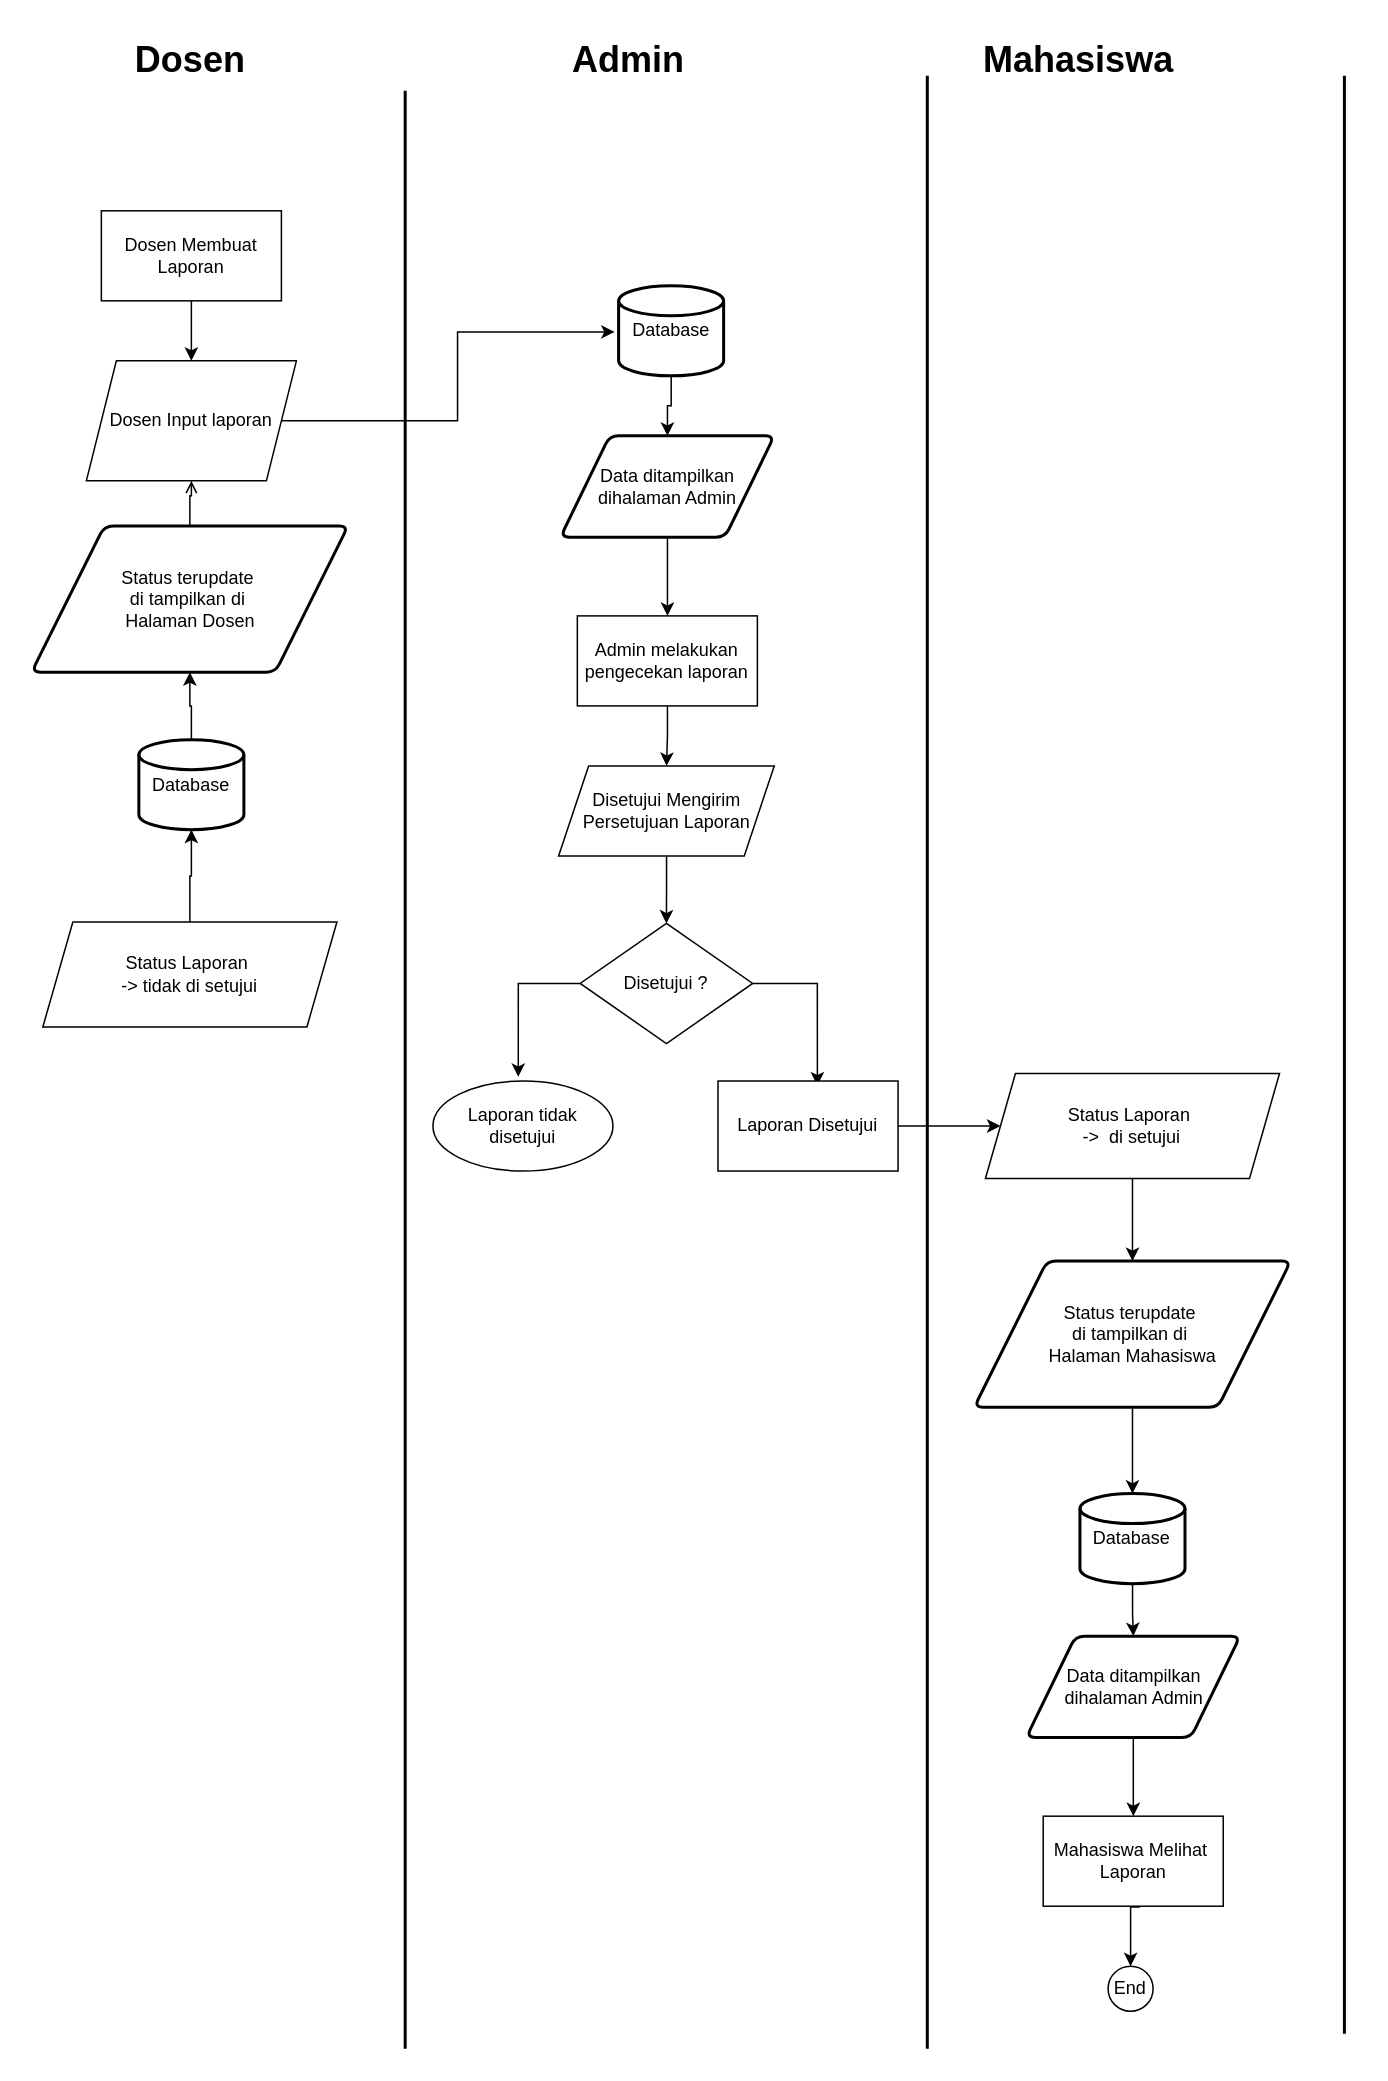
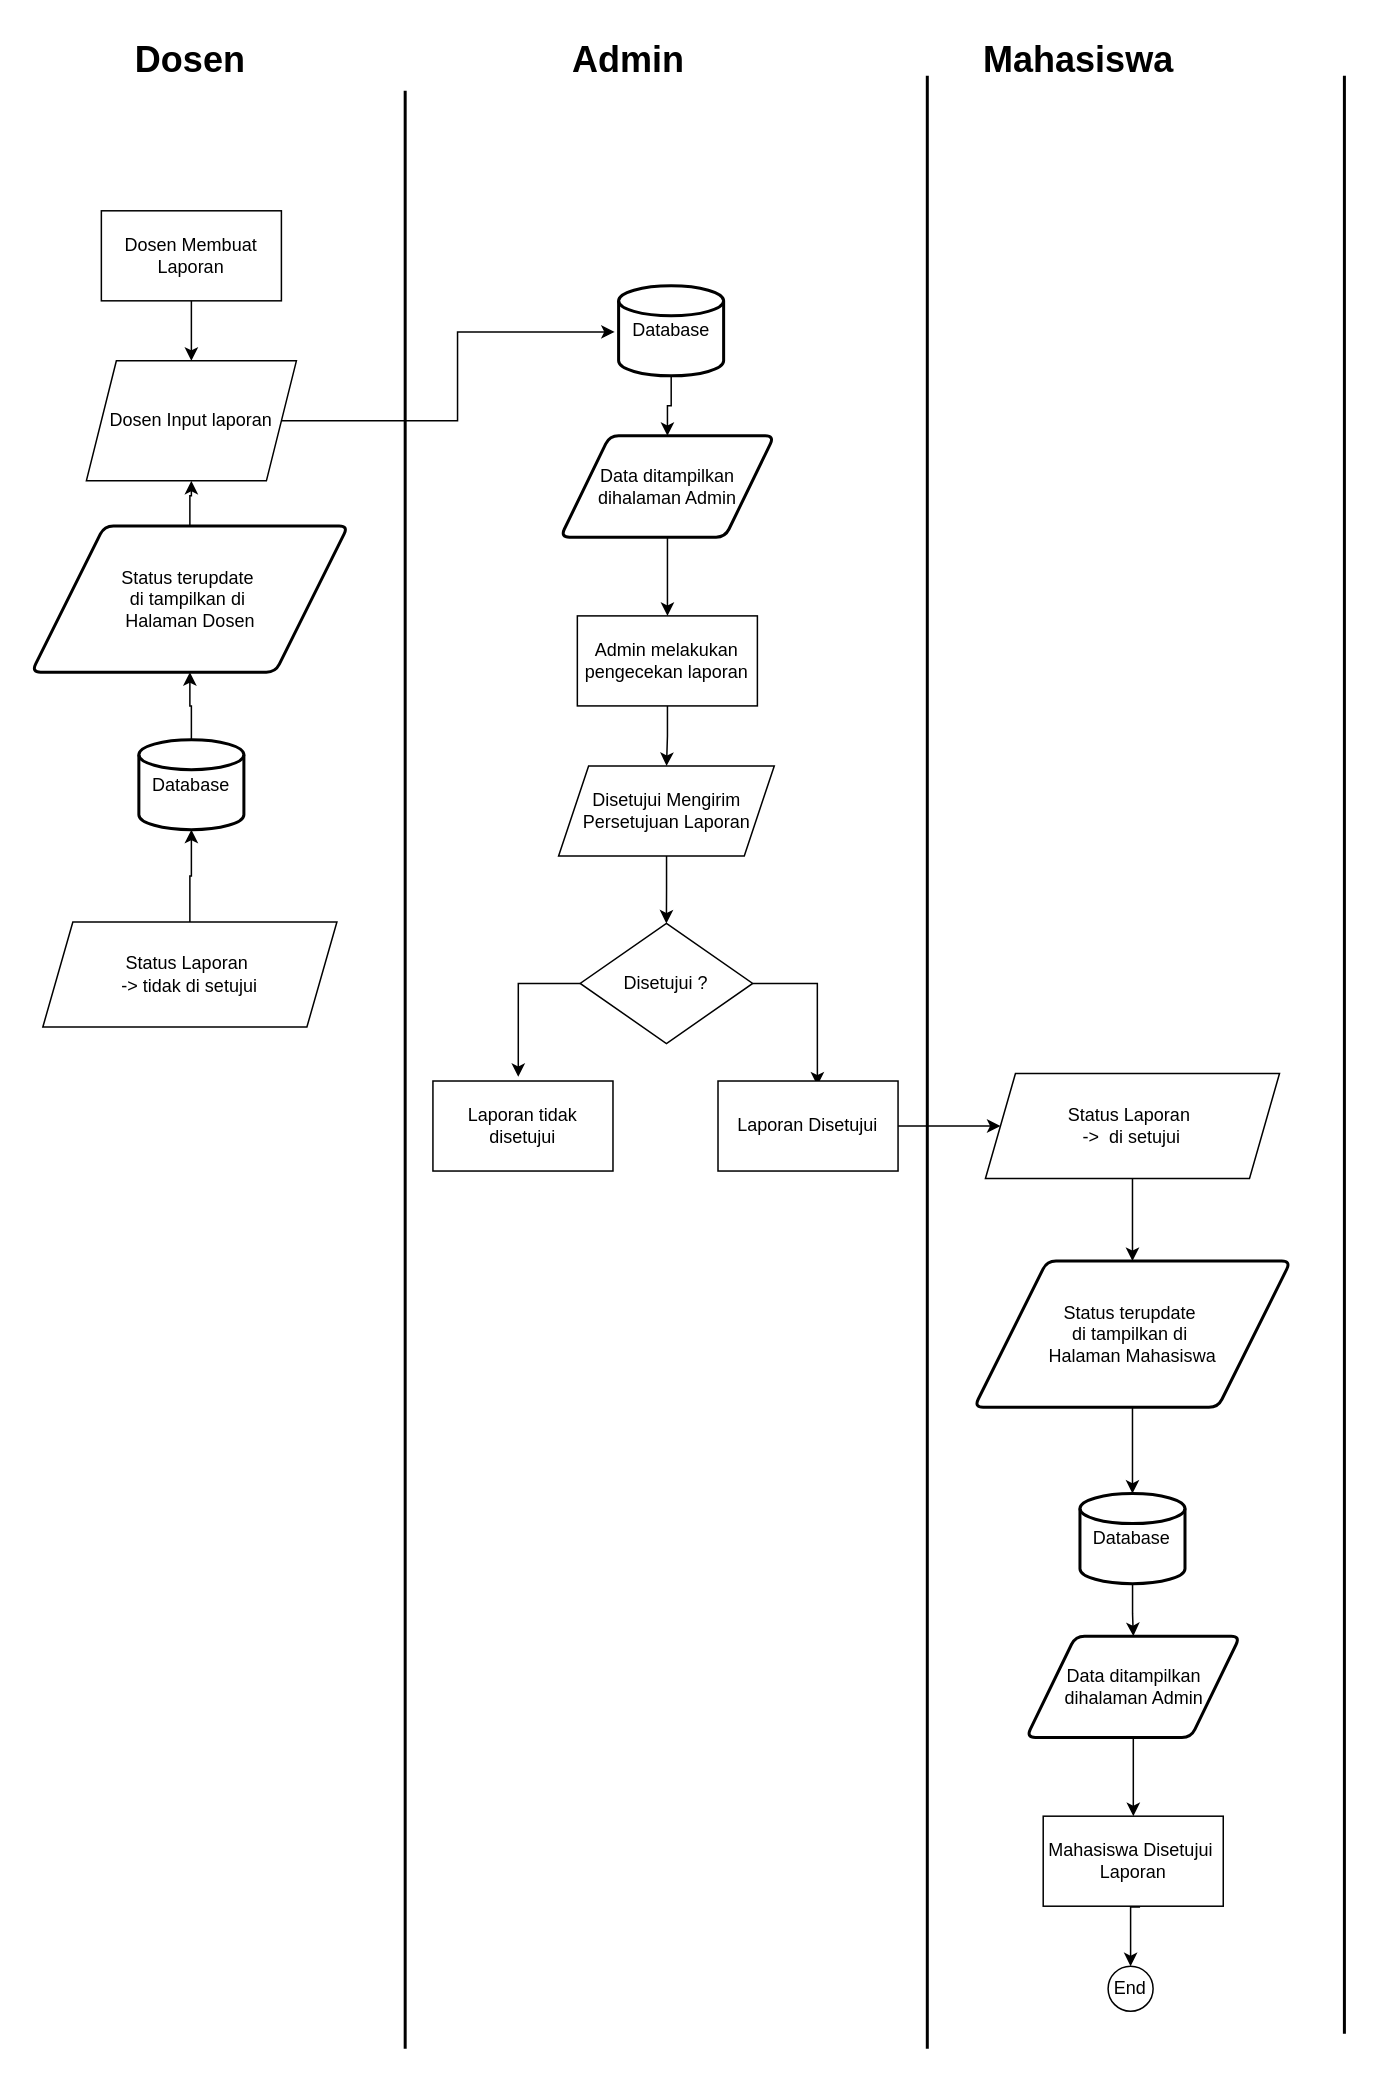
edge "Status terupdate di tampilkan di Halaman Dosen" -> "Dosen Input laporan": arrowhead open -> classic
node "Laporan tidak disetujui": shape ellipse -> rectangle
node "Mahasiswa Melihat Laporan": label "Mahasiswa Melihat Laporan" -> "Mahasiswa Disetujui Laporan"
